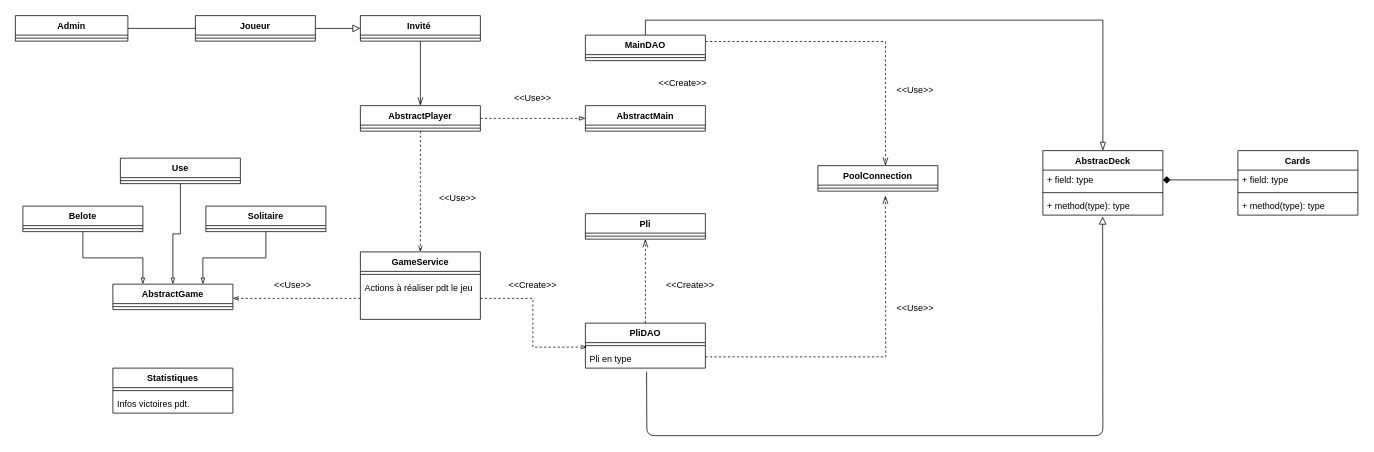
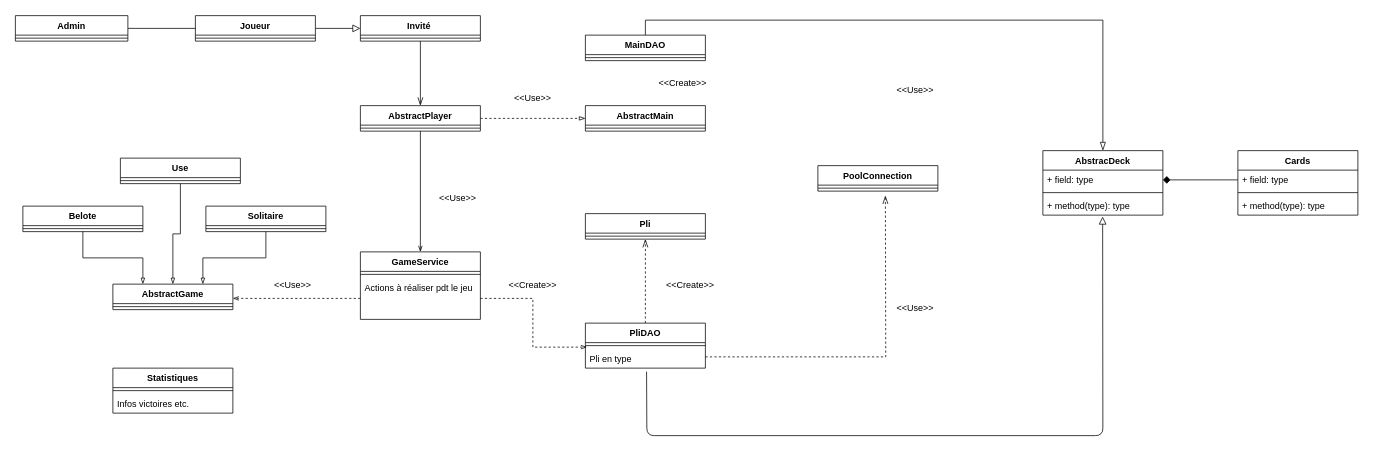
edge "MainDAO" -> "PoolConnection": removed
edge "AbstractPlayer" -> "GameService": style dashed -> solid
node "Infos victoires pdt.": label "Infos victoires pdt." -> "Infos victoires etc."
